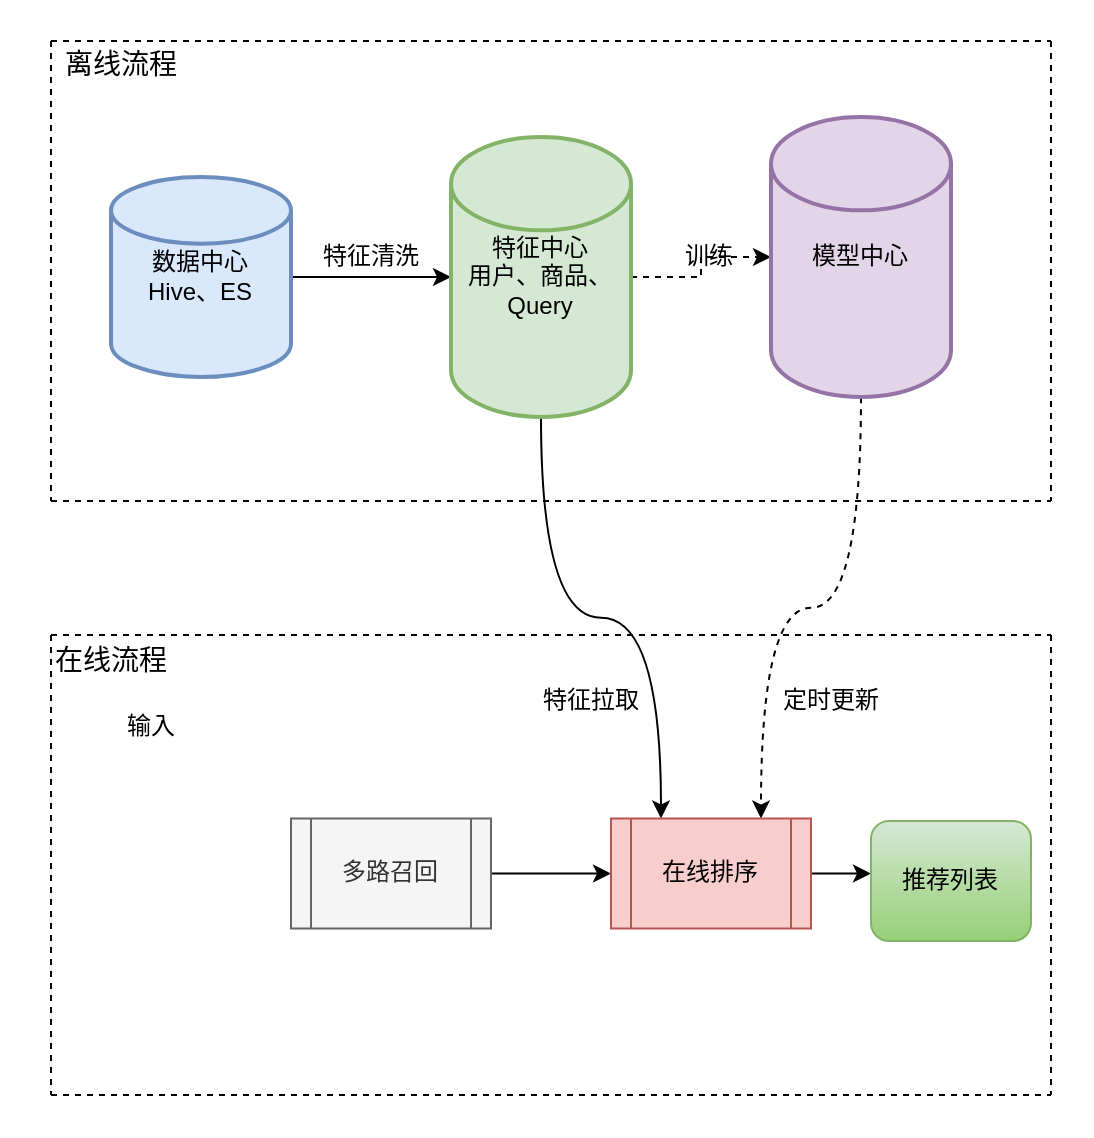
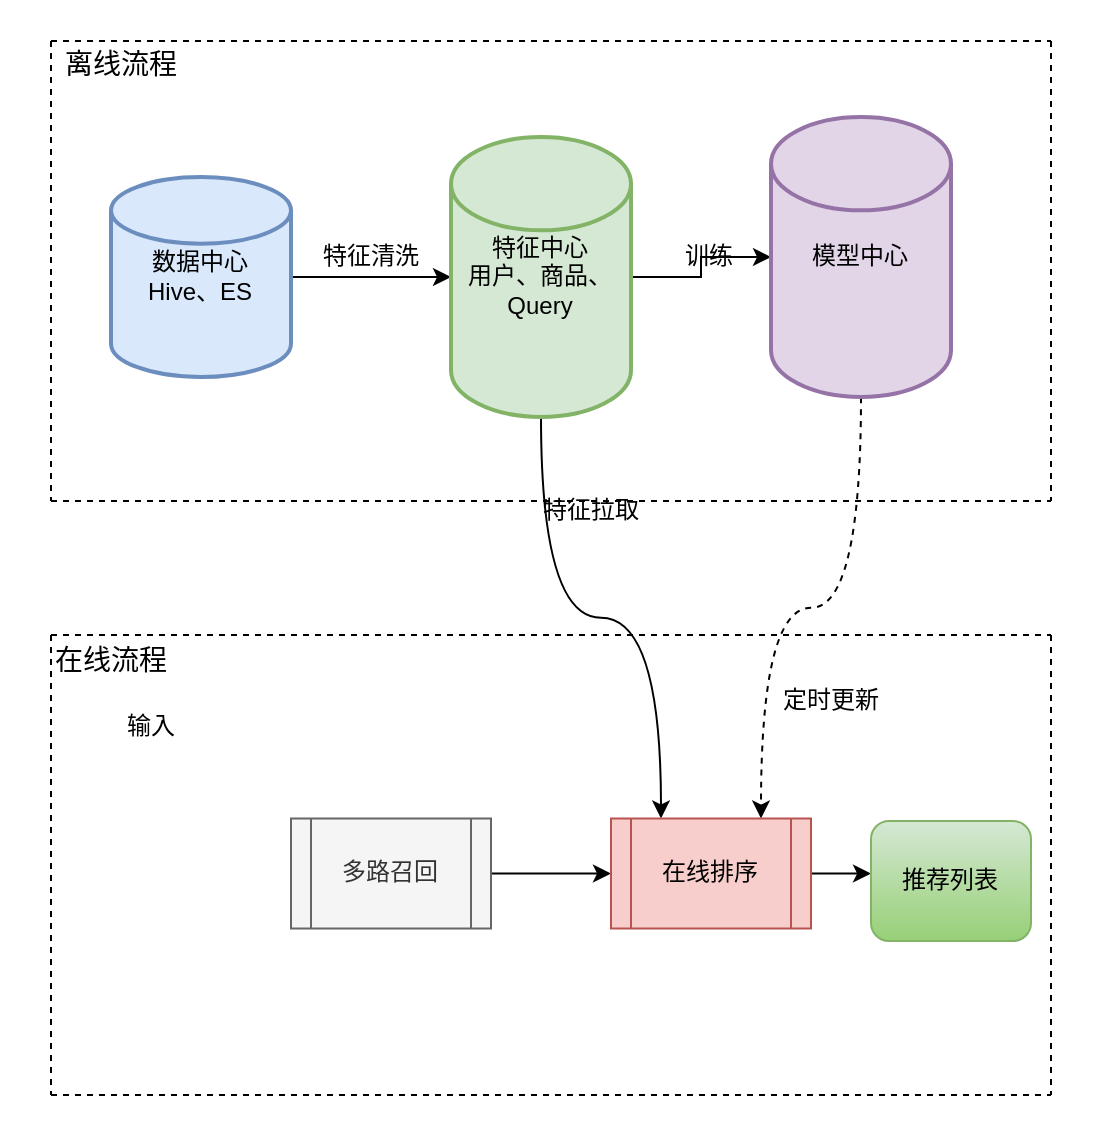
edge "特征中心 用户、商品、Query" -> "模型中心": style dashed -> solid
node "特征拉取": moved (591, 701) -> (591, 511)
